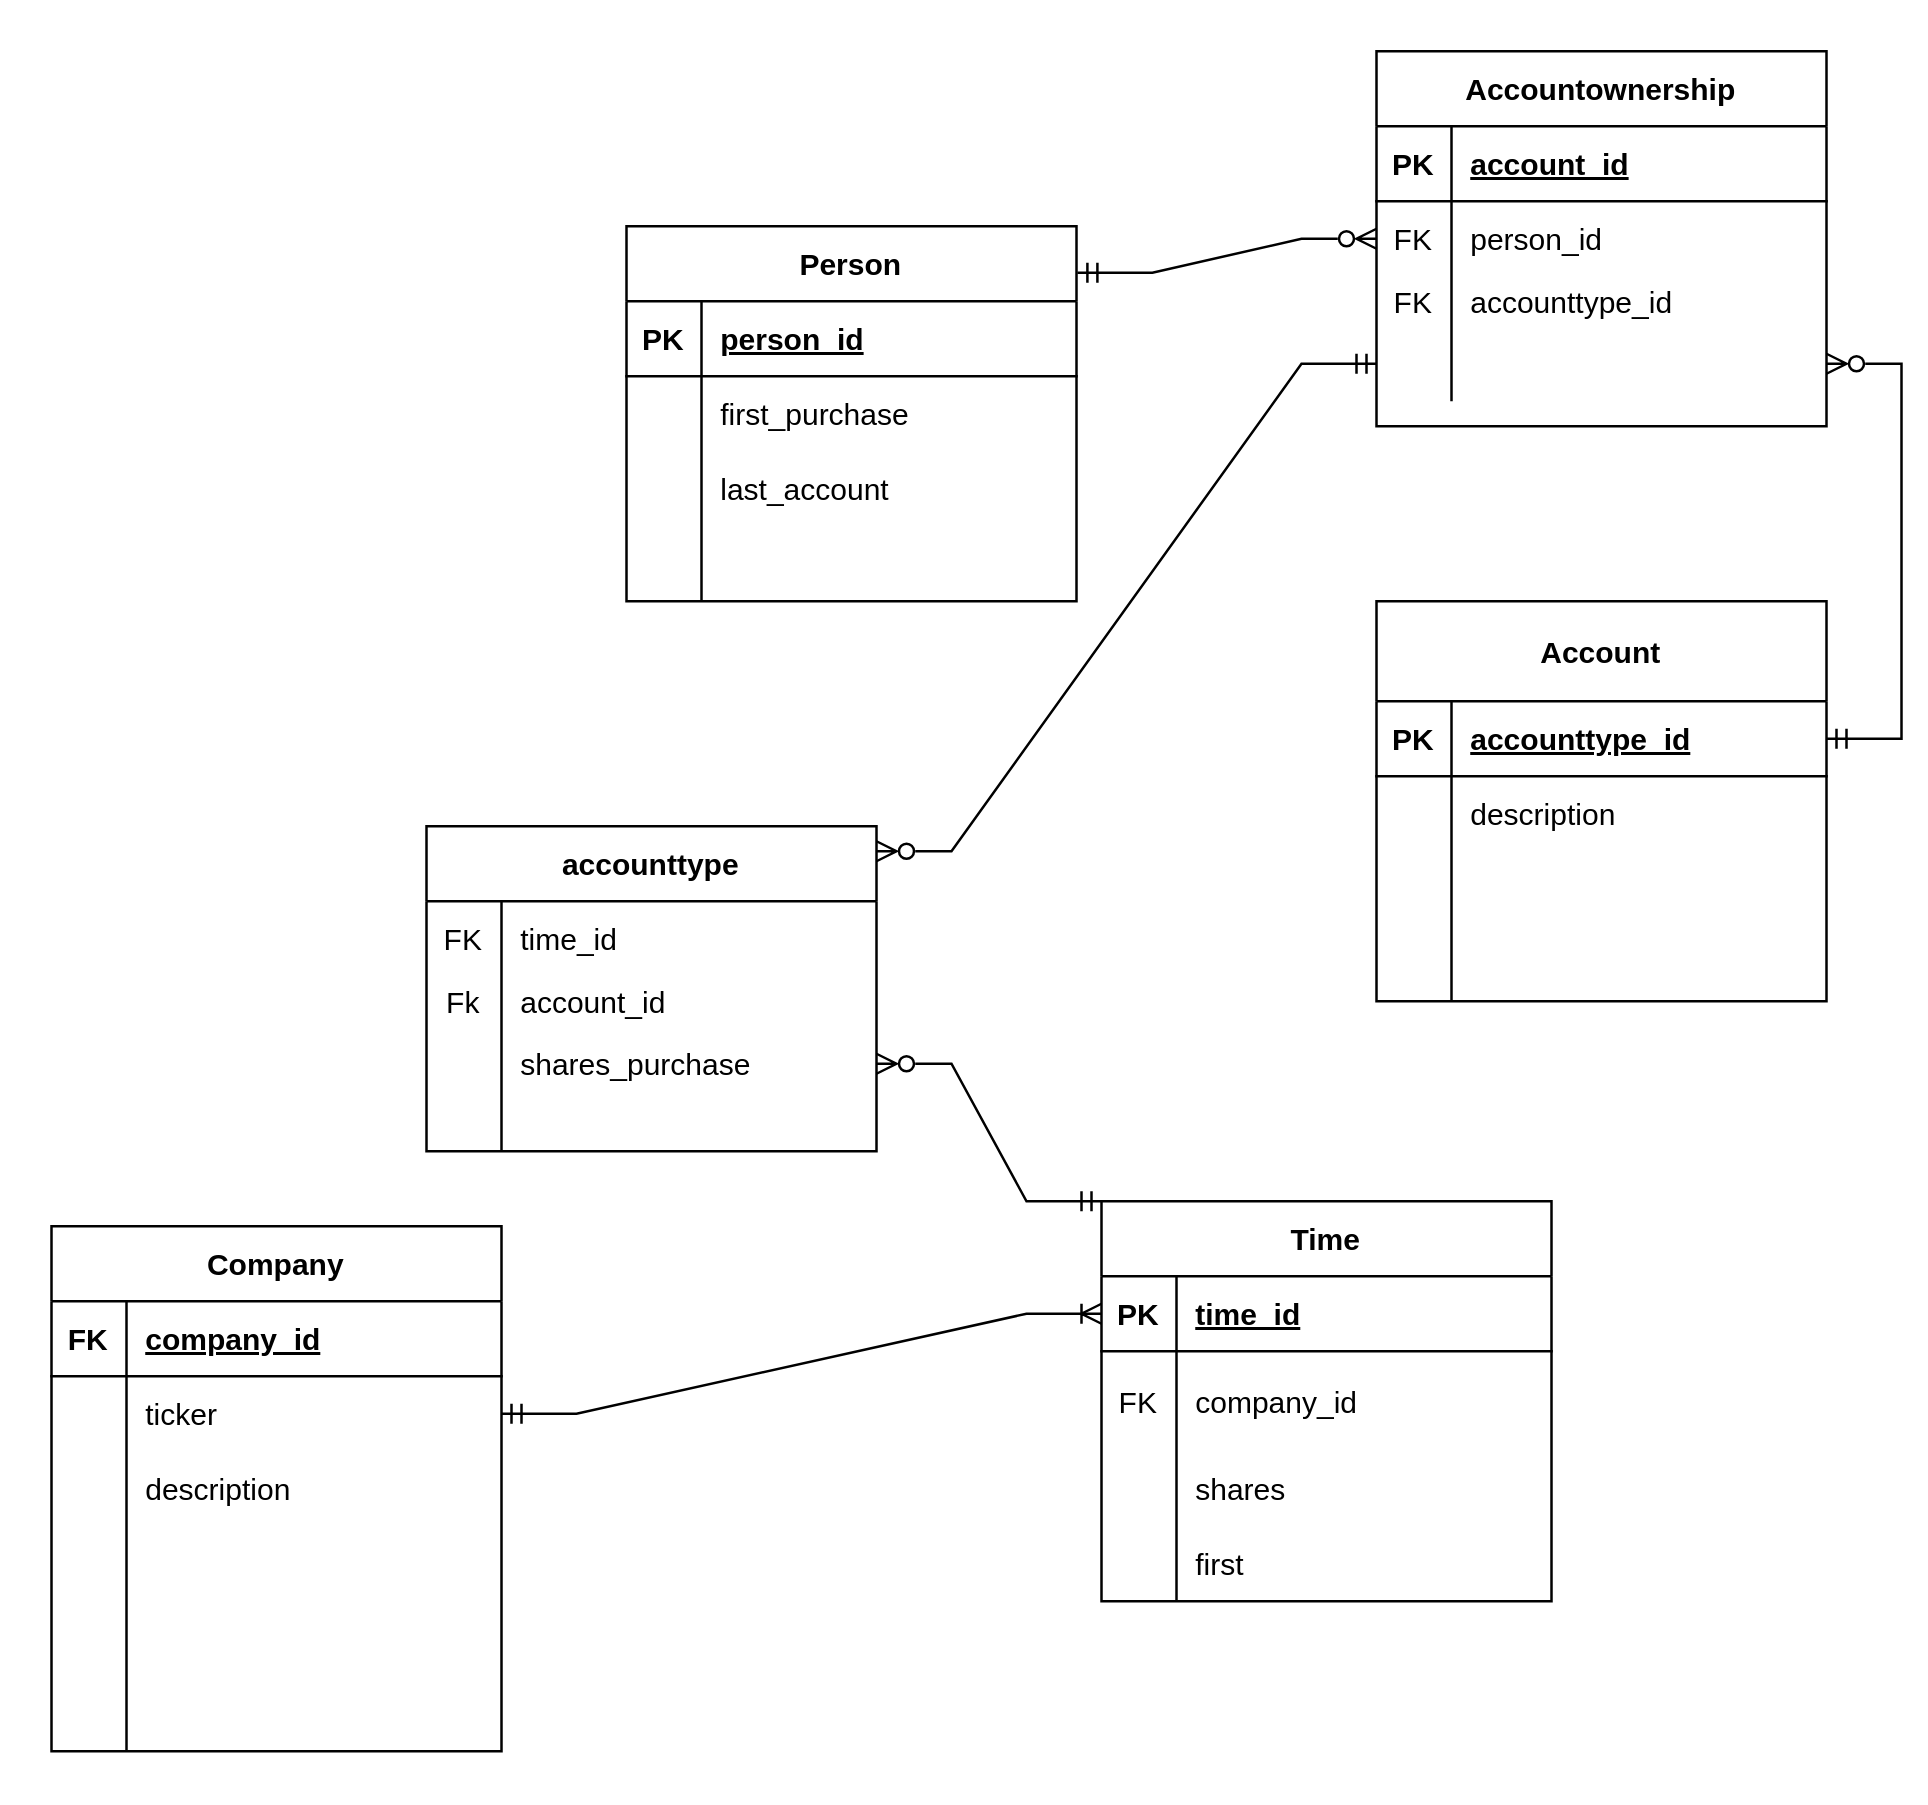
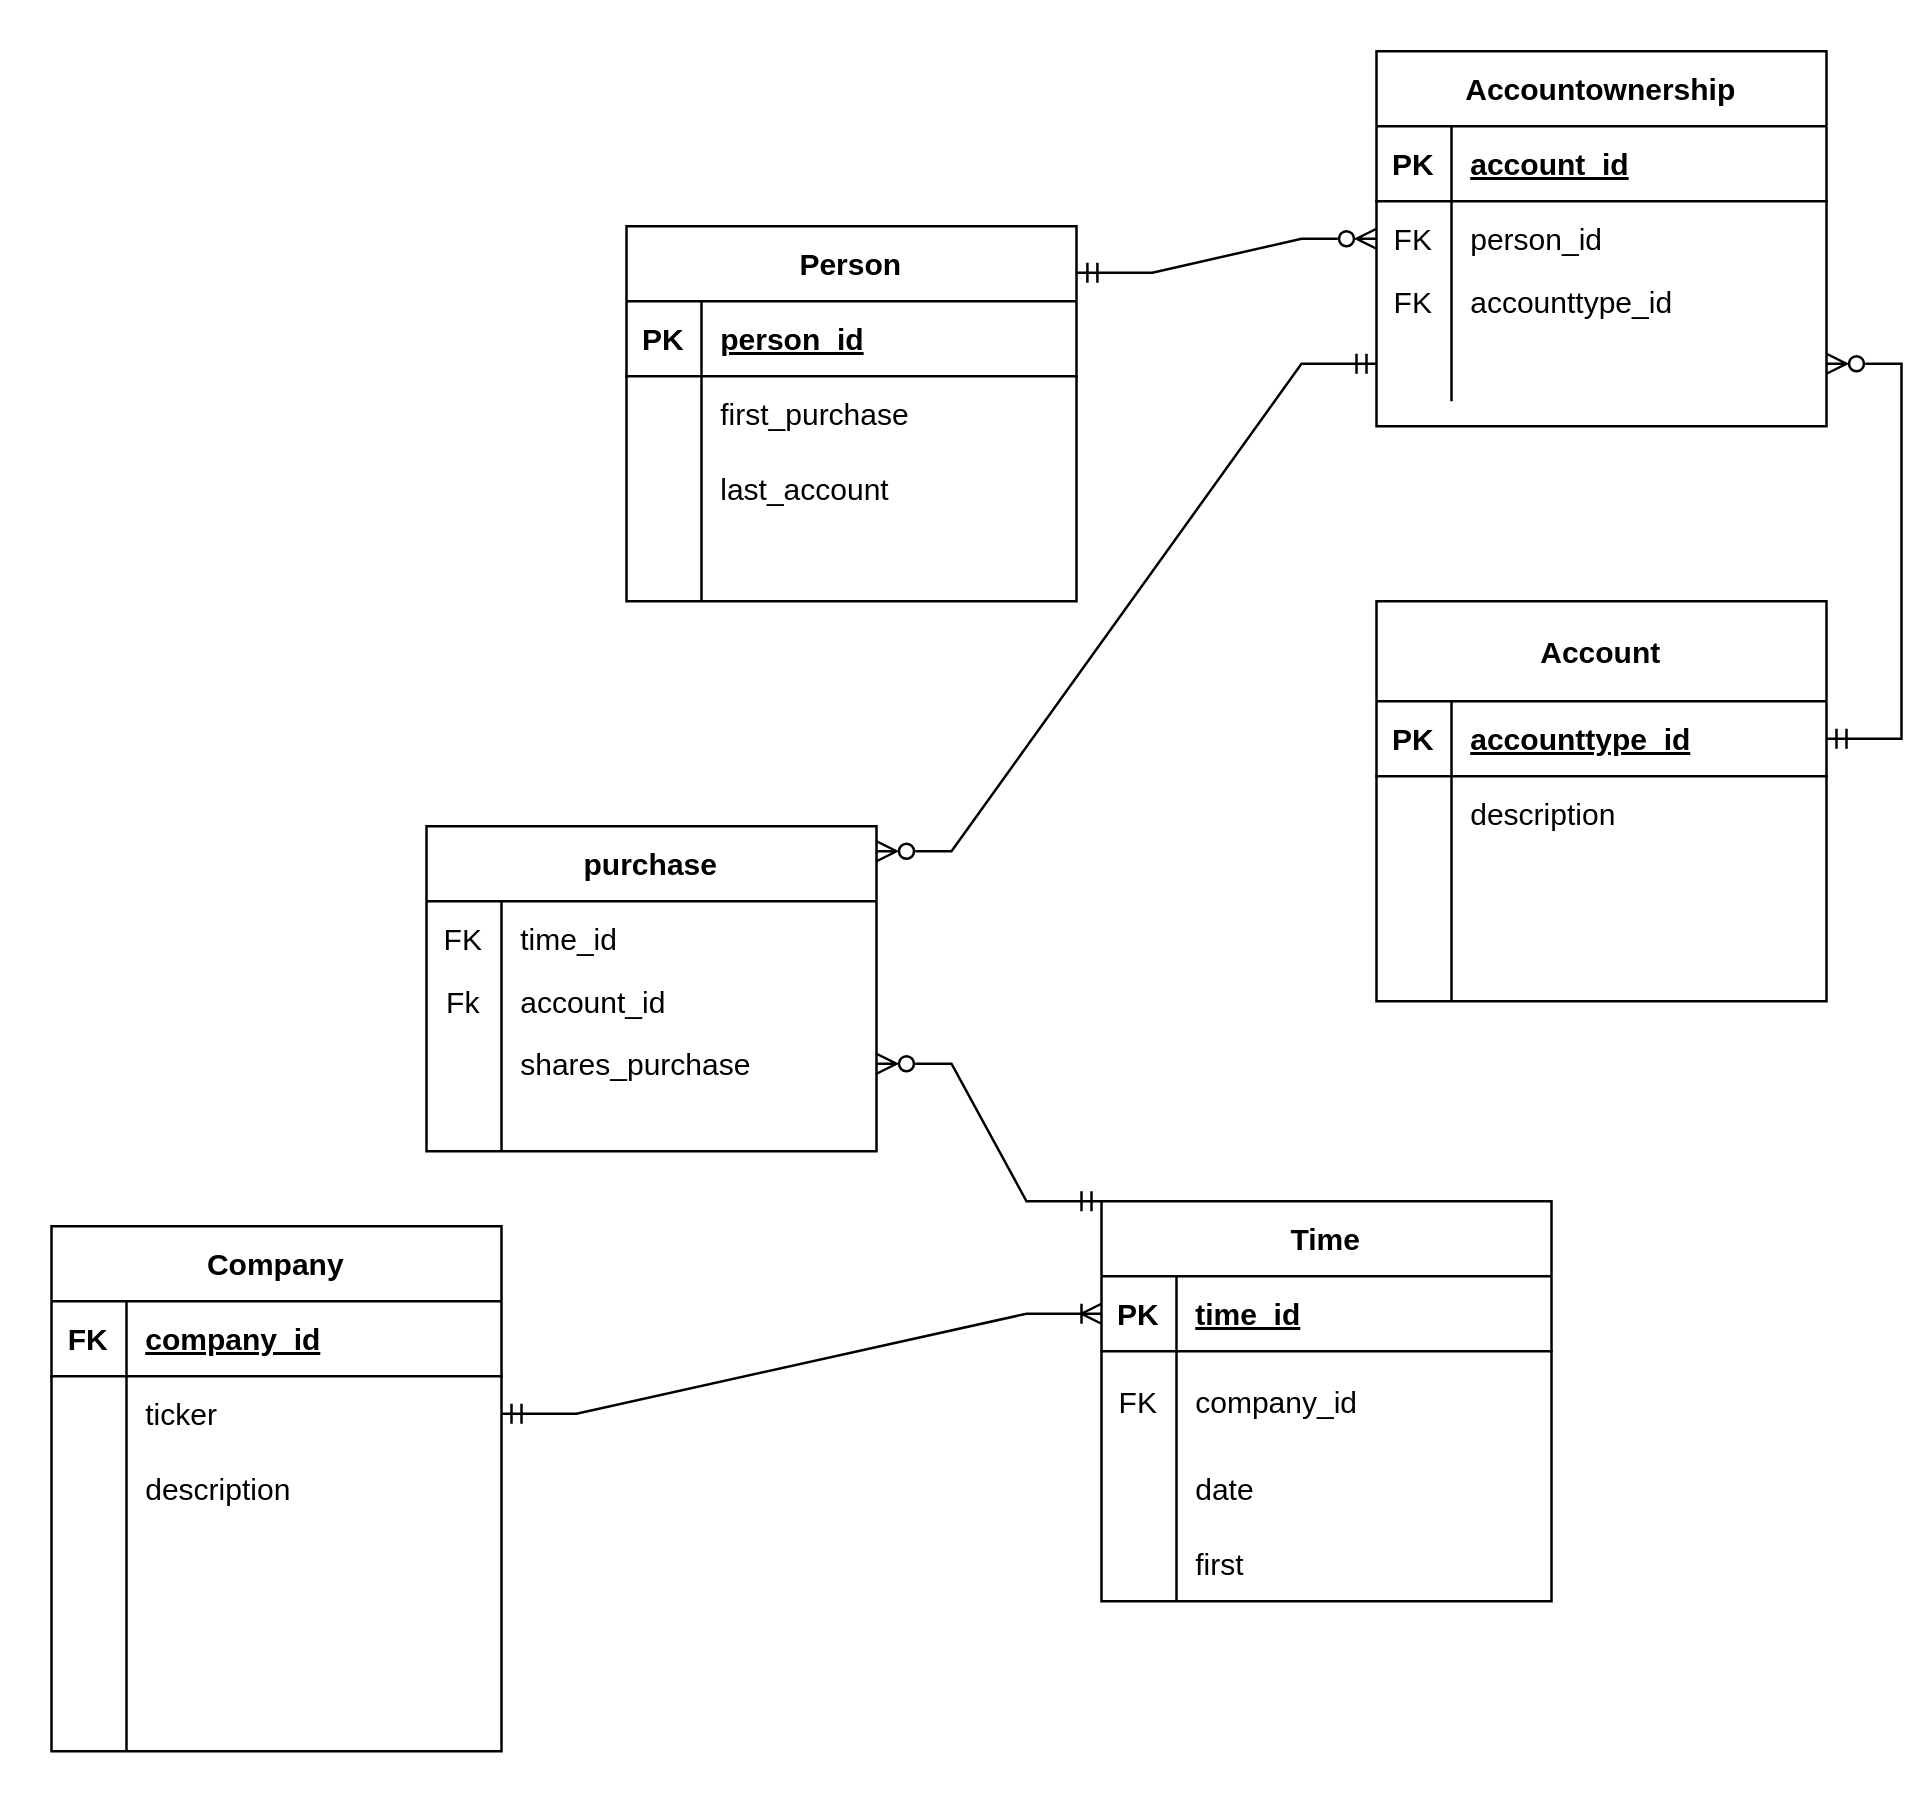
node "accounttype": label "accounttype" -> "purchase"
node "shares": label "shares" -> "date"
